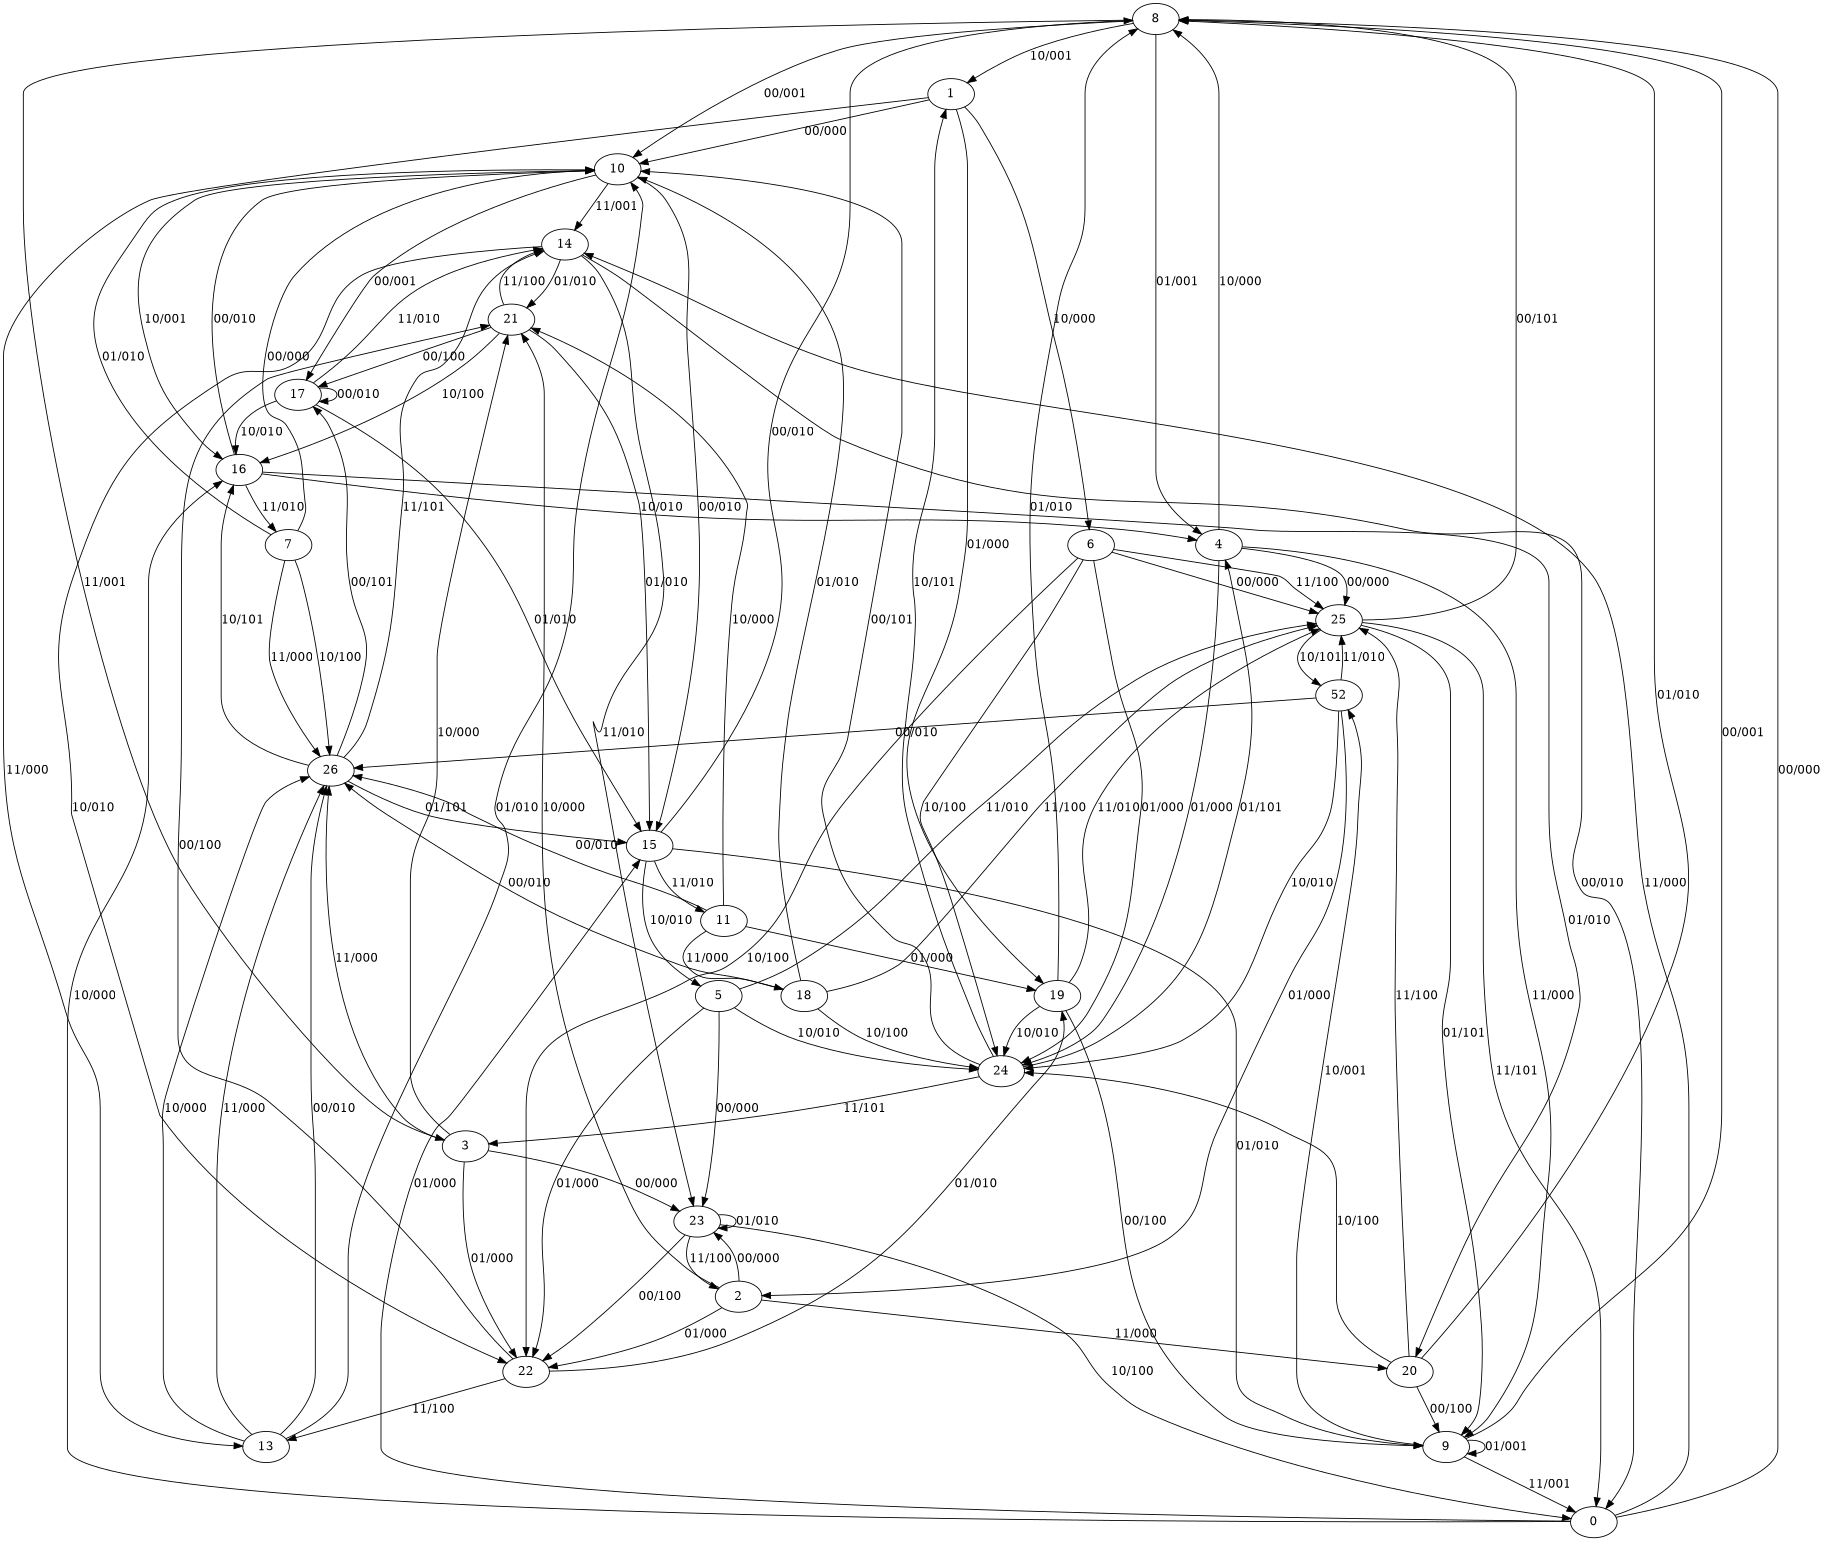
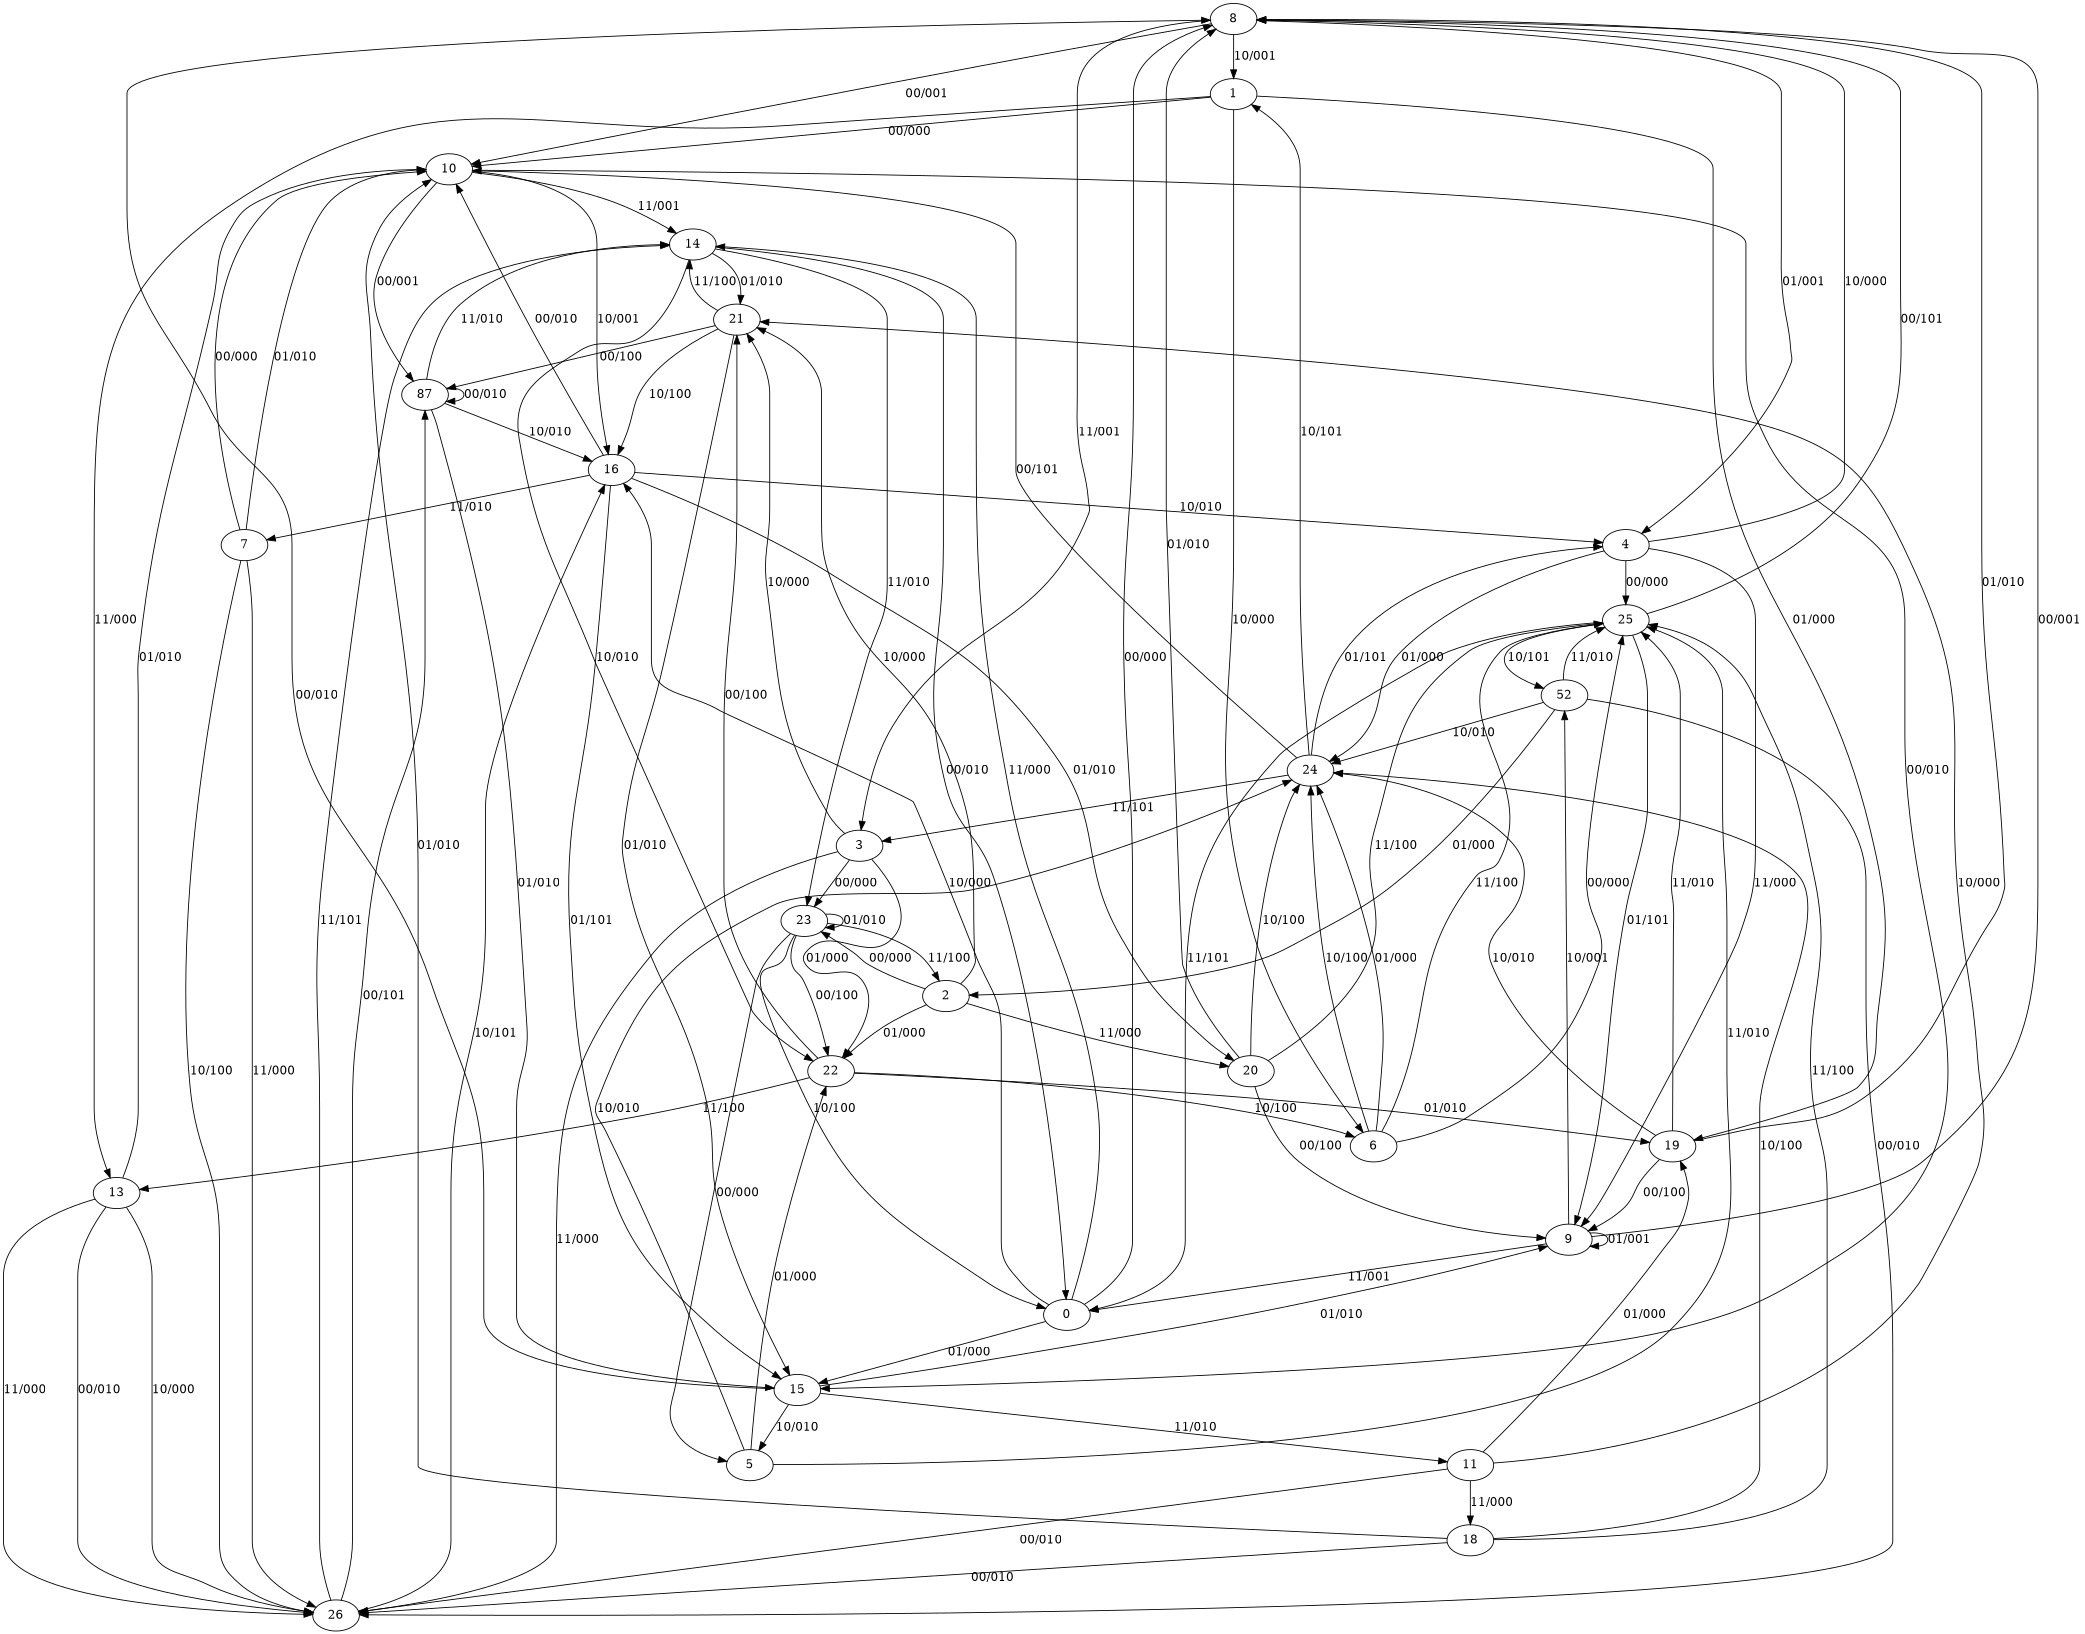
node "17": label "17" -> "87"
edge "26" -> "15": now "16" -> "15"
edge "6" -> "22": reversed
edge "5" -> "23": reversed
